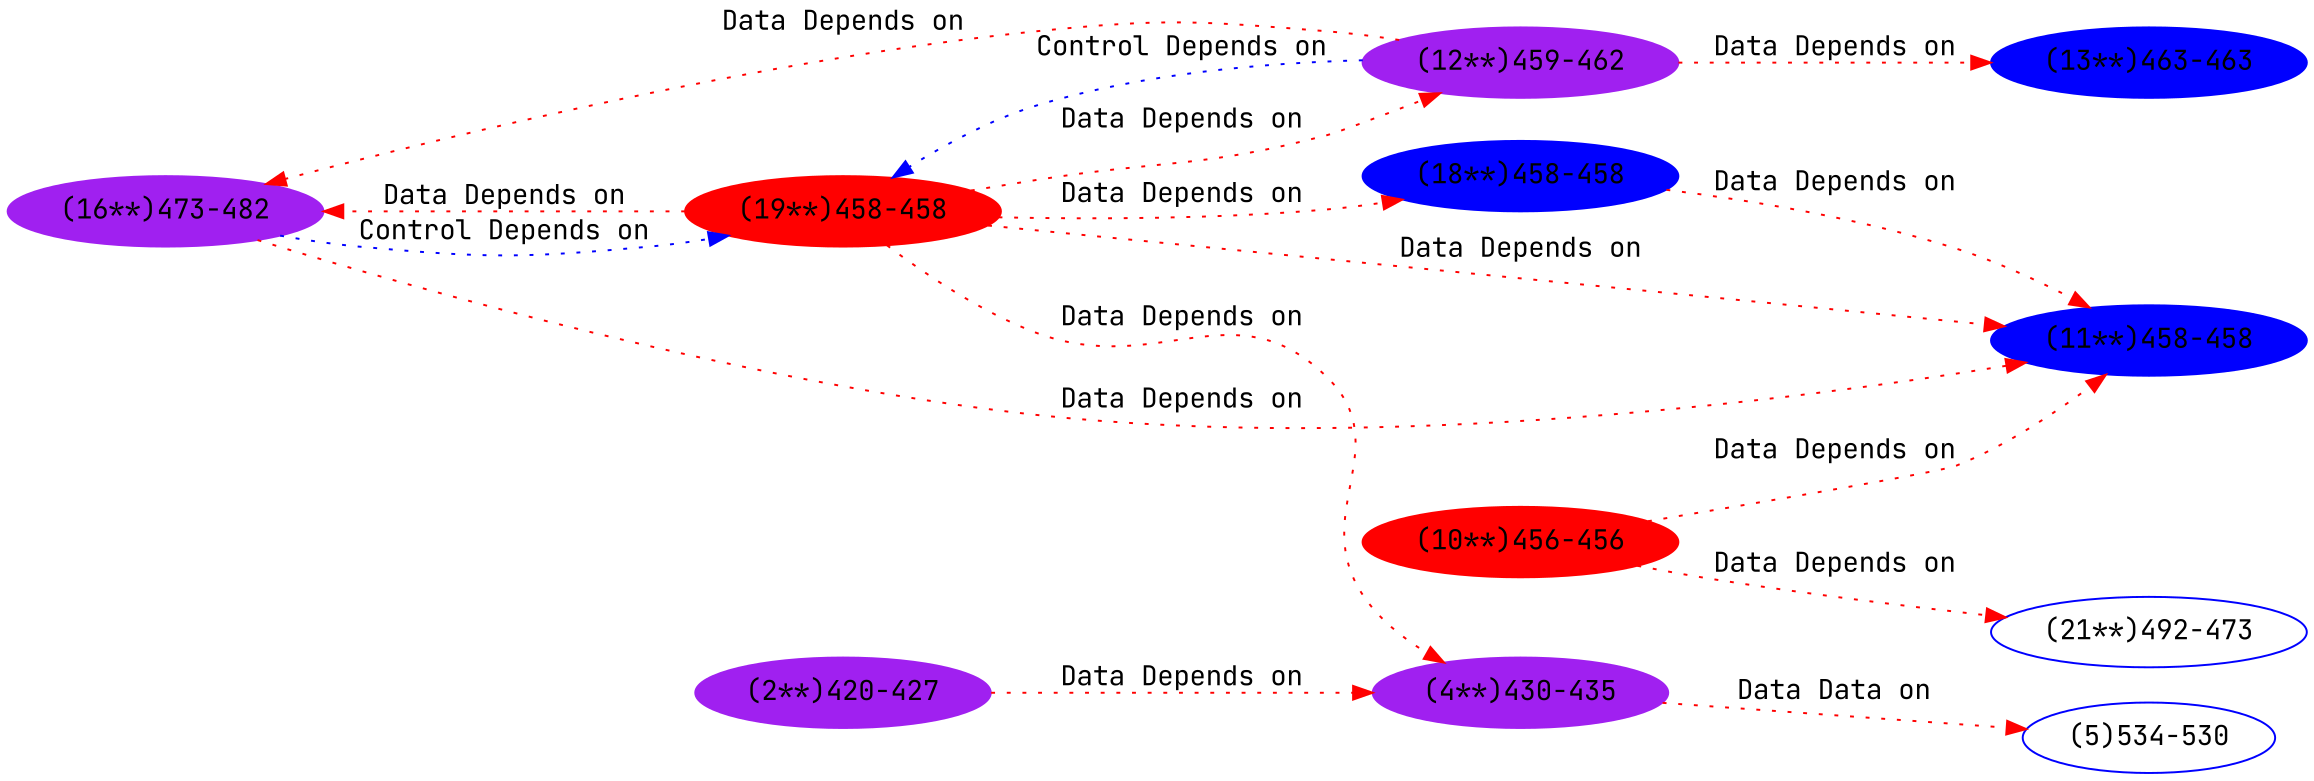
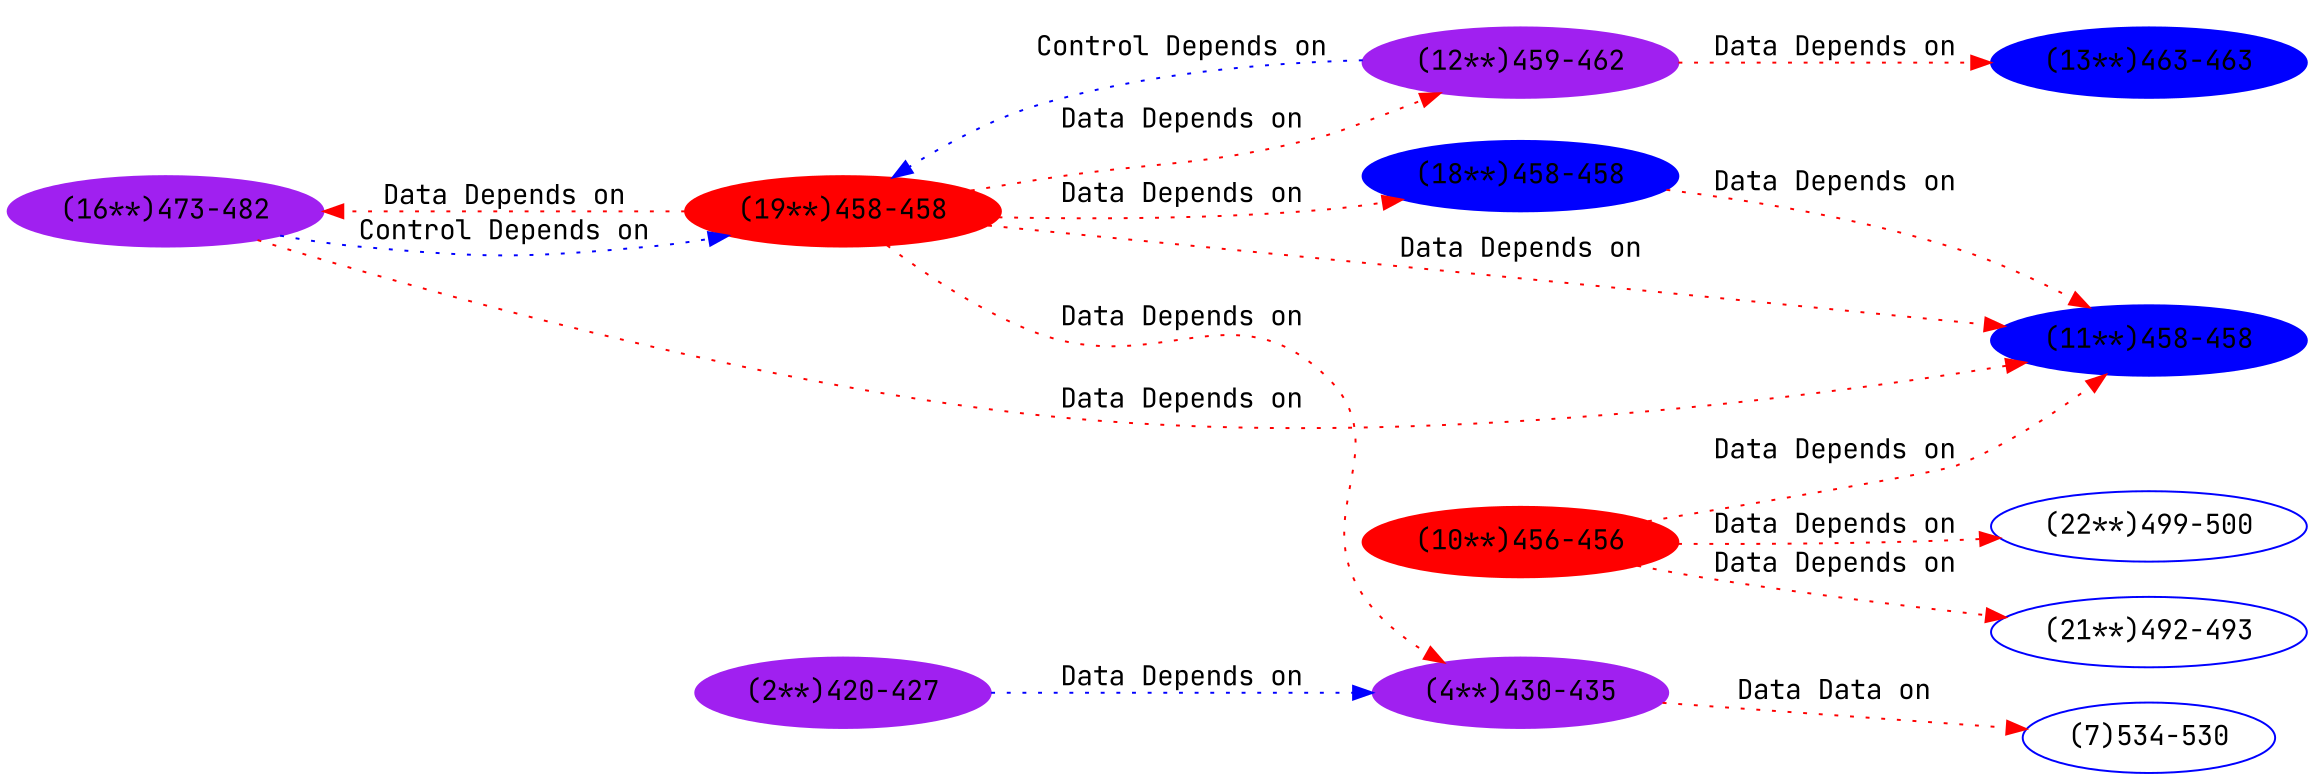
edge "(12**)459-462" -> "(16**)473-482": removed, label "Data Depends on"
node "(22**)499-500": added
node "(21**)492-473": label "(21**)492-473" -> "(21**)492-493"
edge "(2**)420-427" -> "(4**)430-435": color red -> blue
node "(5)534-530": label "(5)534-530" -> "(7)534-530"
